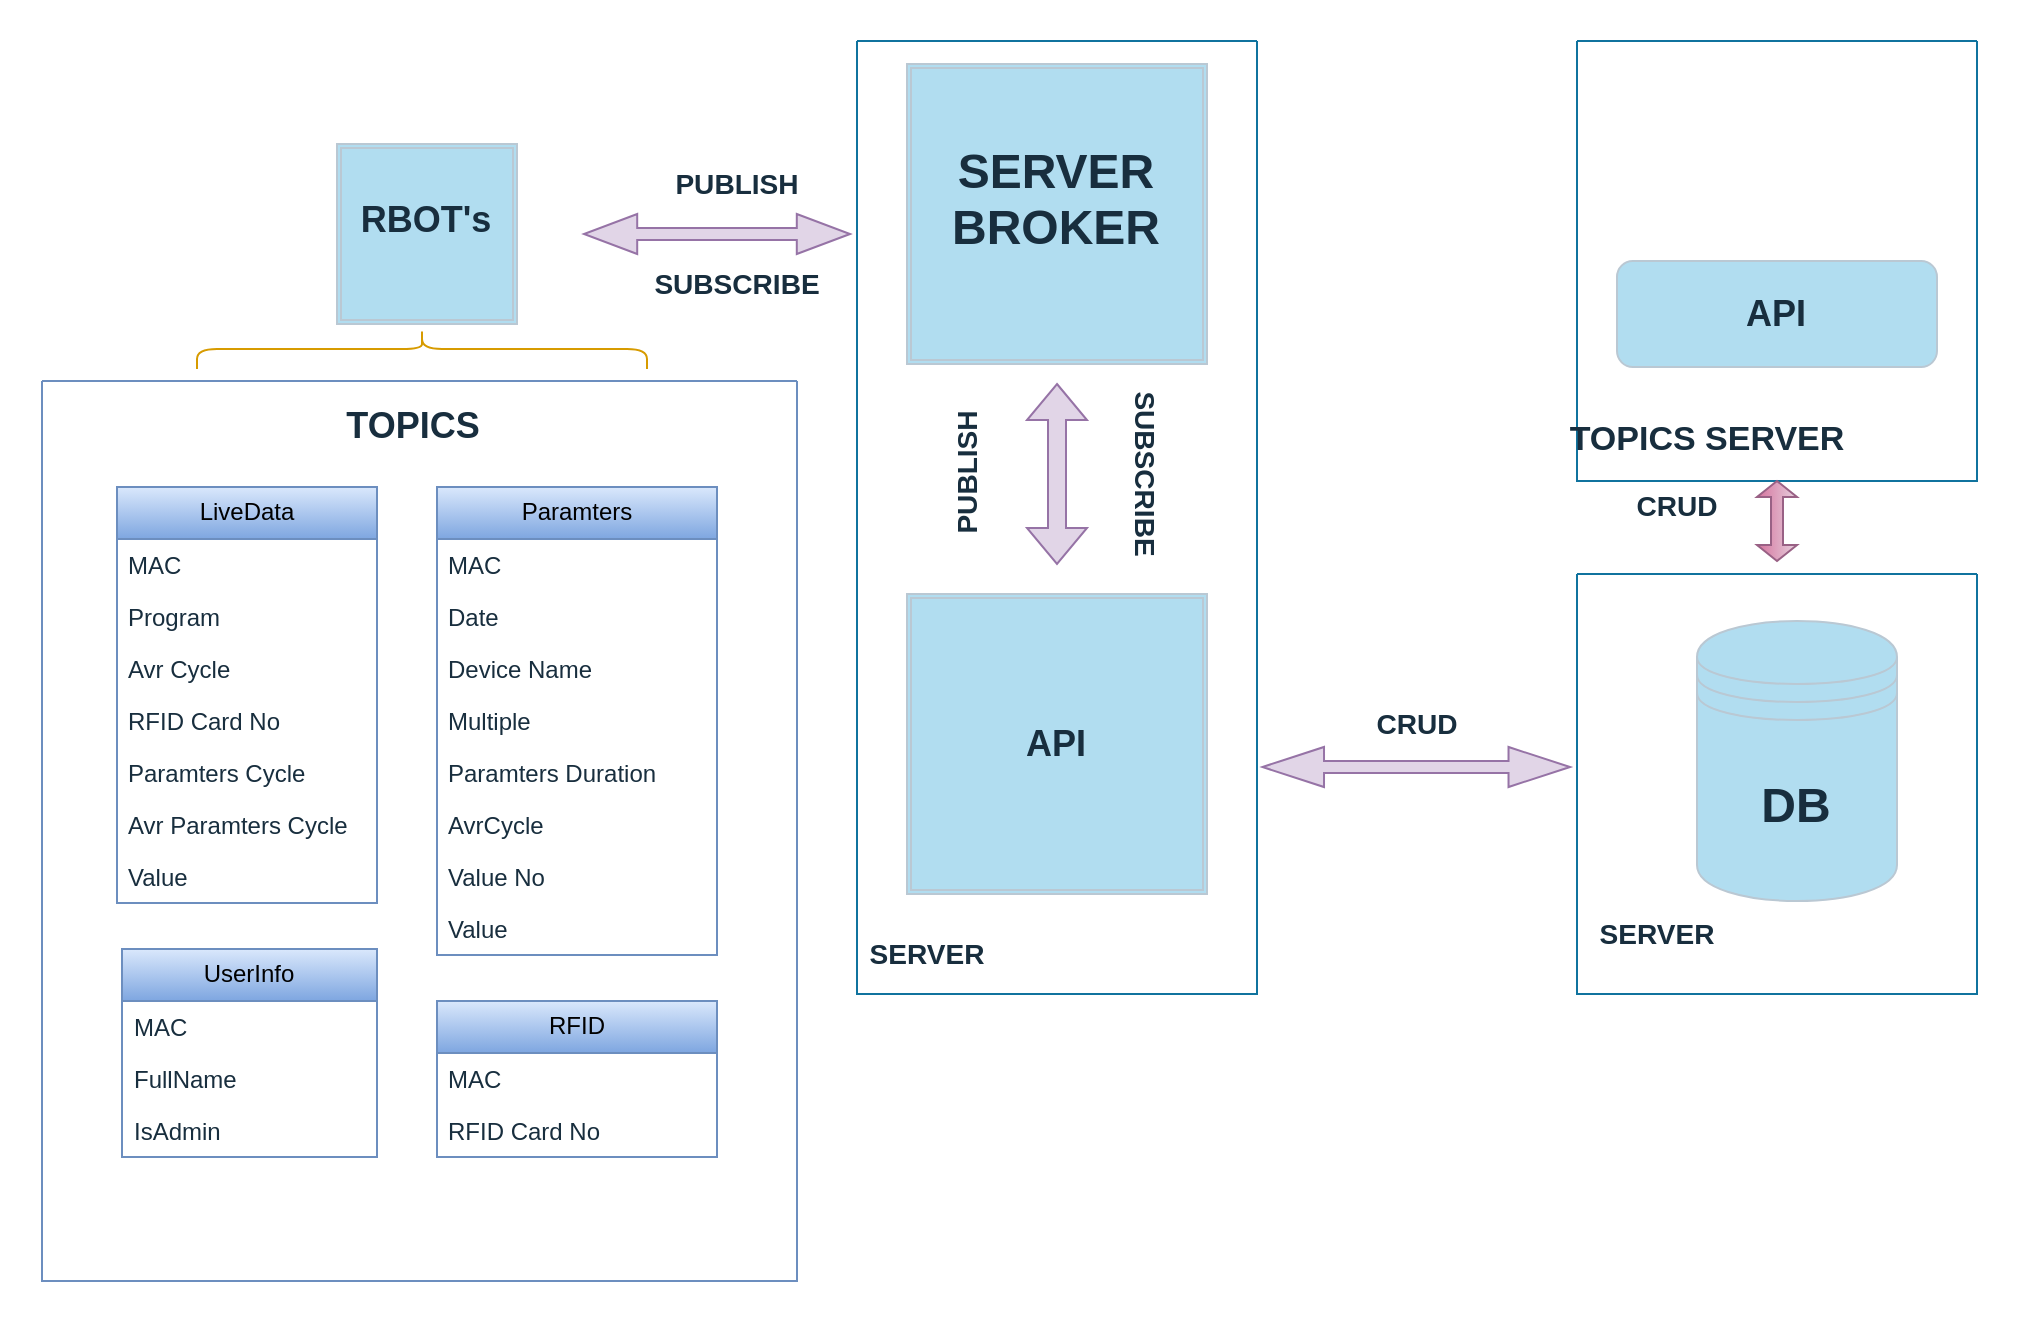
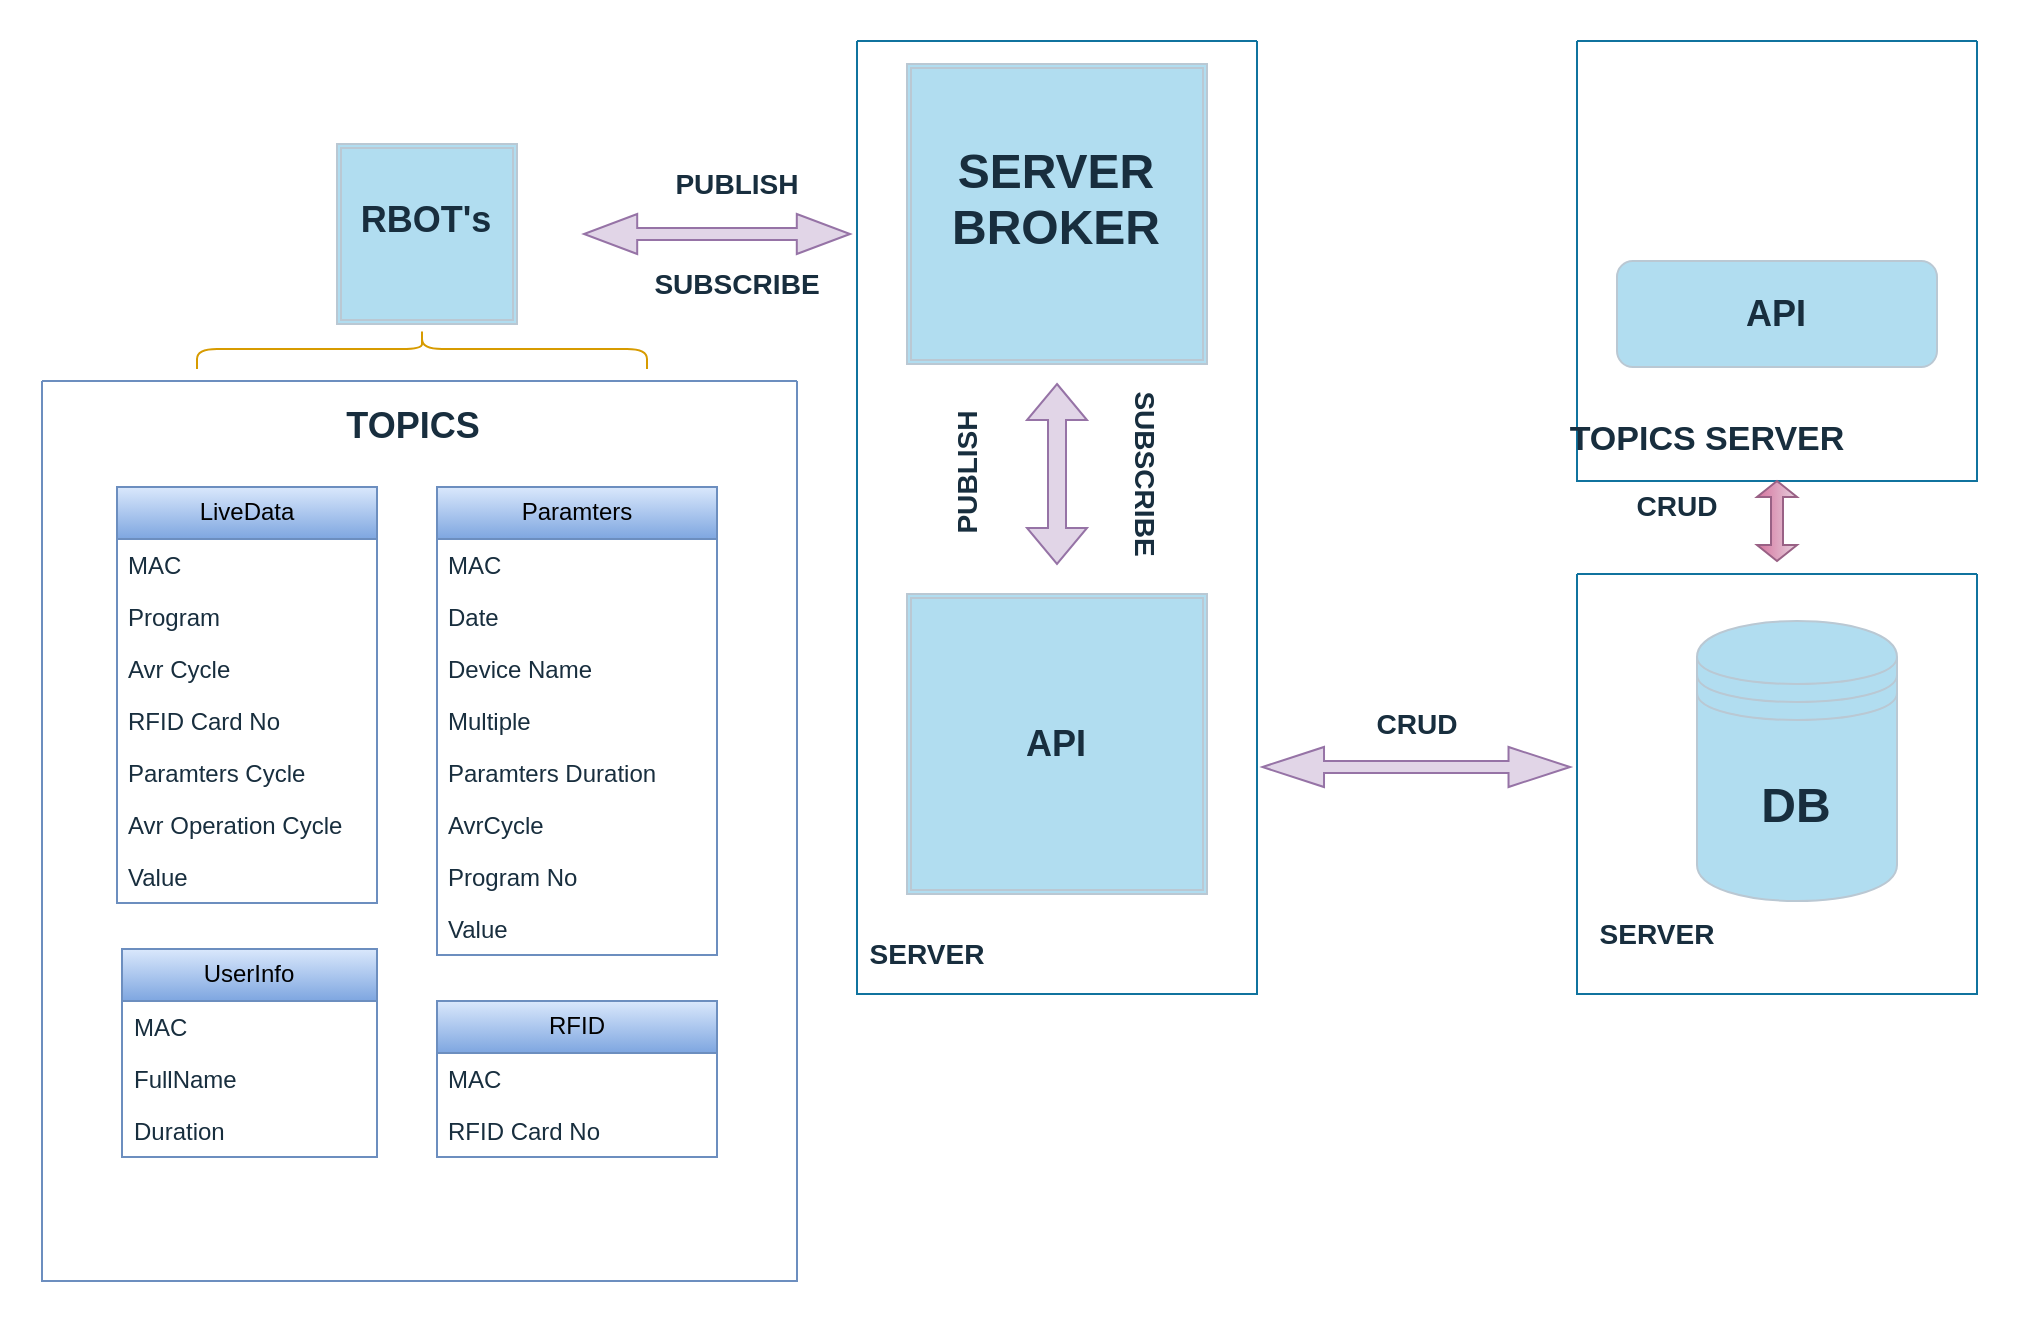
node "Avr Paramters Cycle": label "Avr Paramters Cycle" -> "Avr Operation Cycle"
node "Value No": label "Value No" -> "Program No"
node "IsAdmin": label "IsAdmin" -> "Duration"
